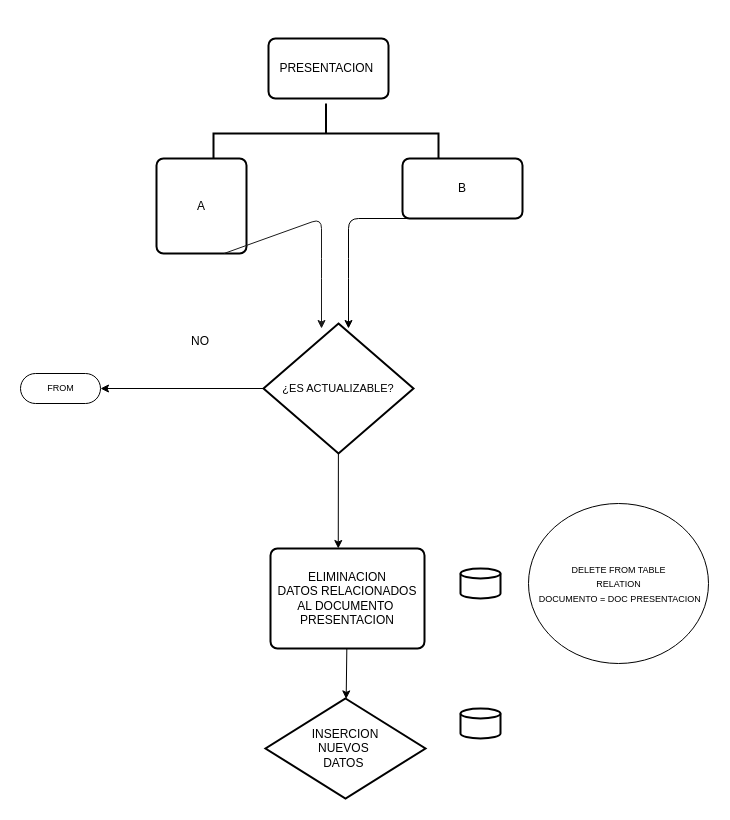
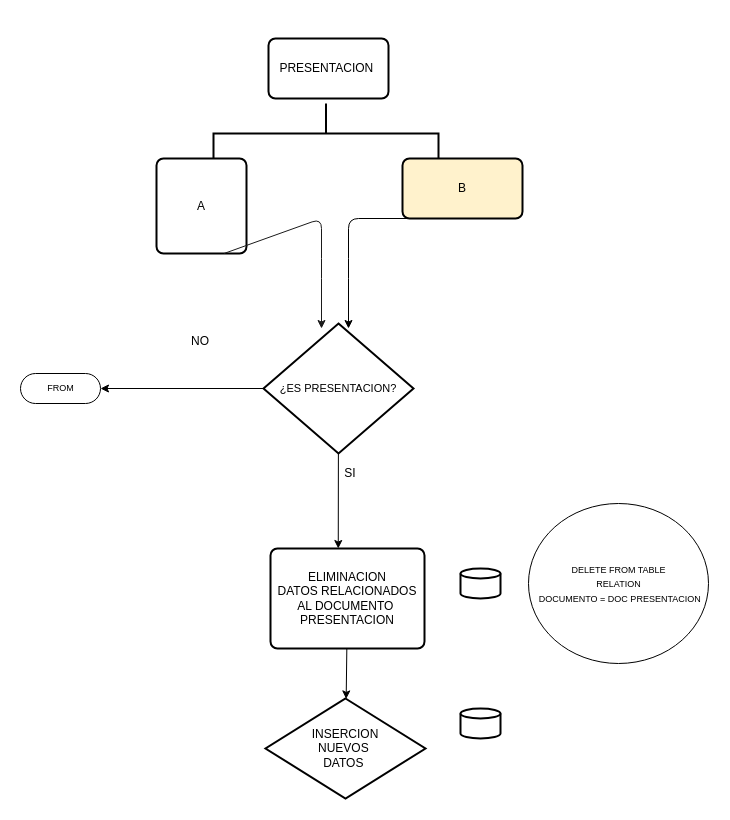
node "B": fillcolor #ffffff -> #fff2cc
node "¿ES ACTUALIZABLE?": label "¿ES ACTUALIZABLE?" -> "¿ES PRESENTACION?"
node "SI": added
